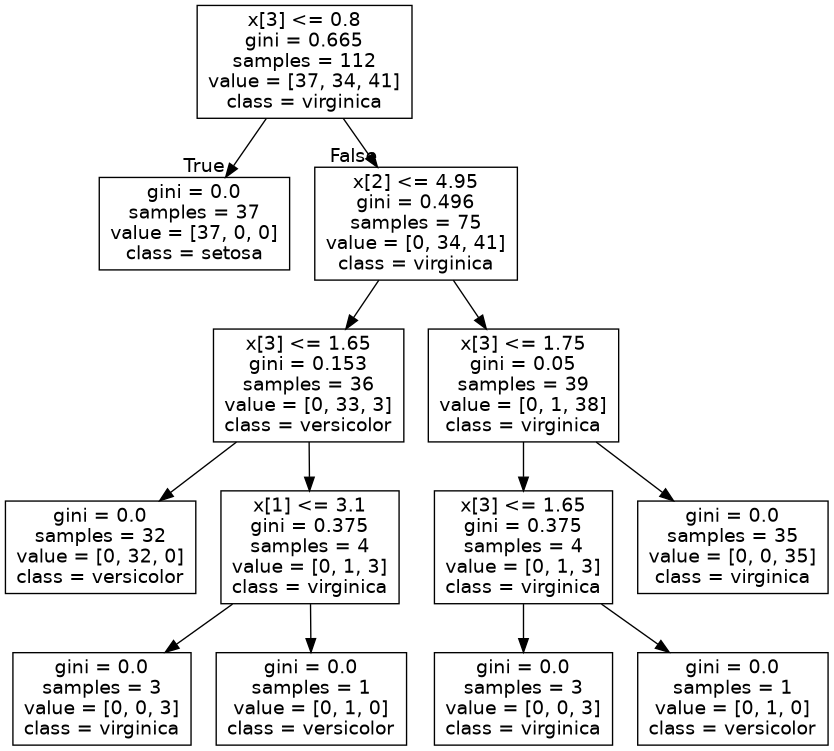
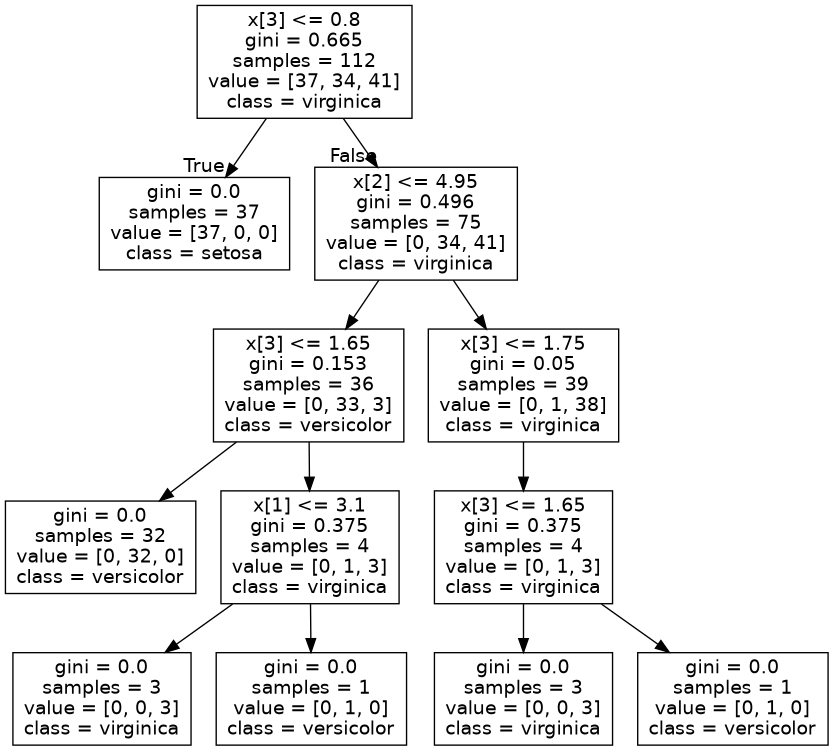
node "gini = 0.0 samples = 35 value = [0, 0, 35] class = virginica": removed
